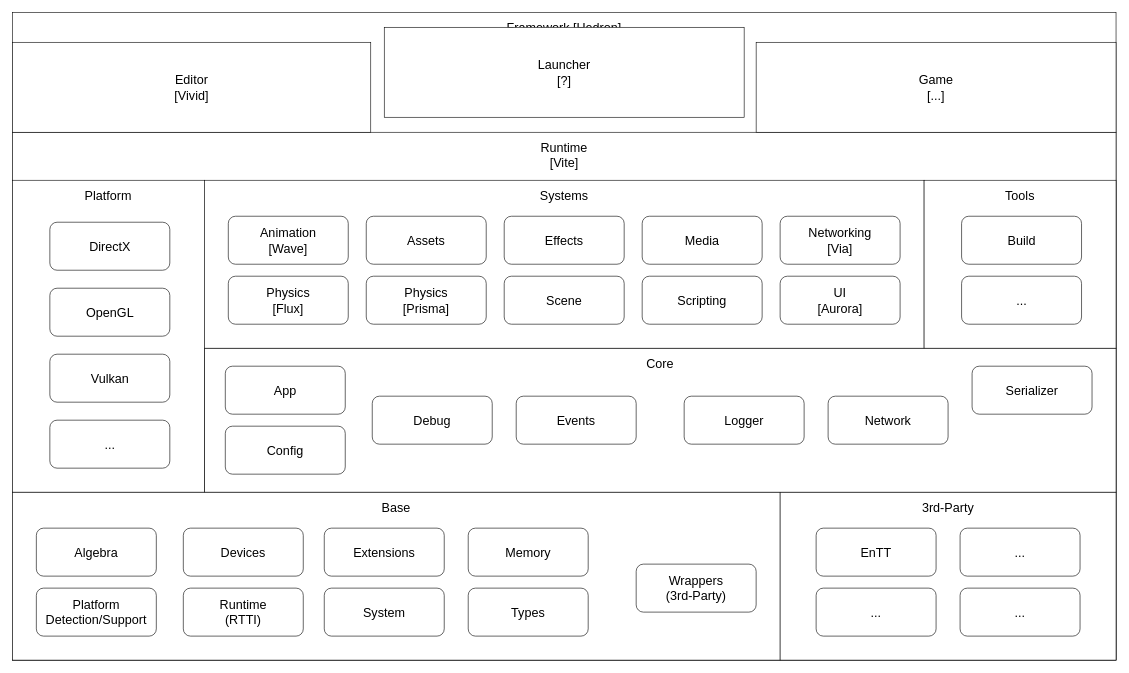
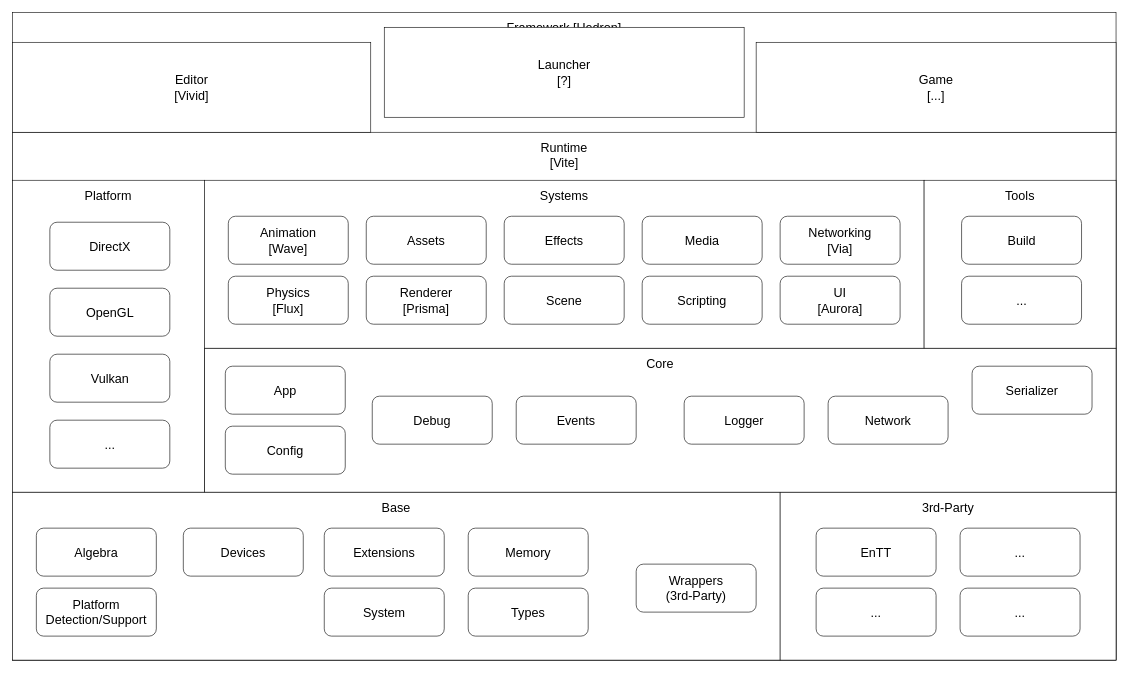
node "Physics [Prisma]": label "Physics [Prisma]" -> "Renderer [Prisma]"
node "Runtime (RTTI)": removed
